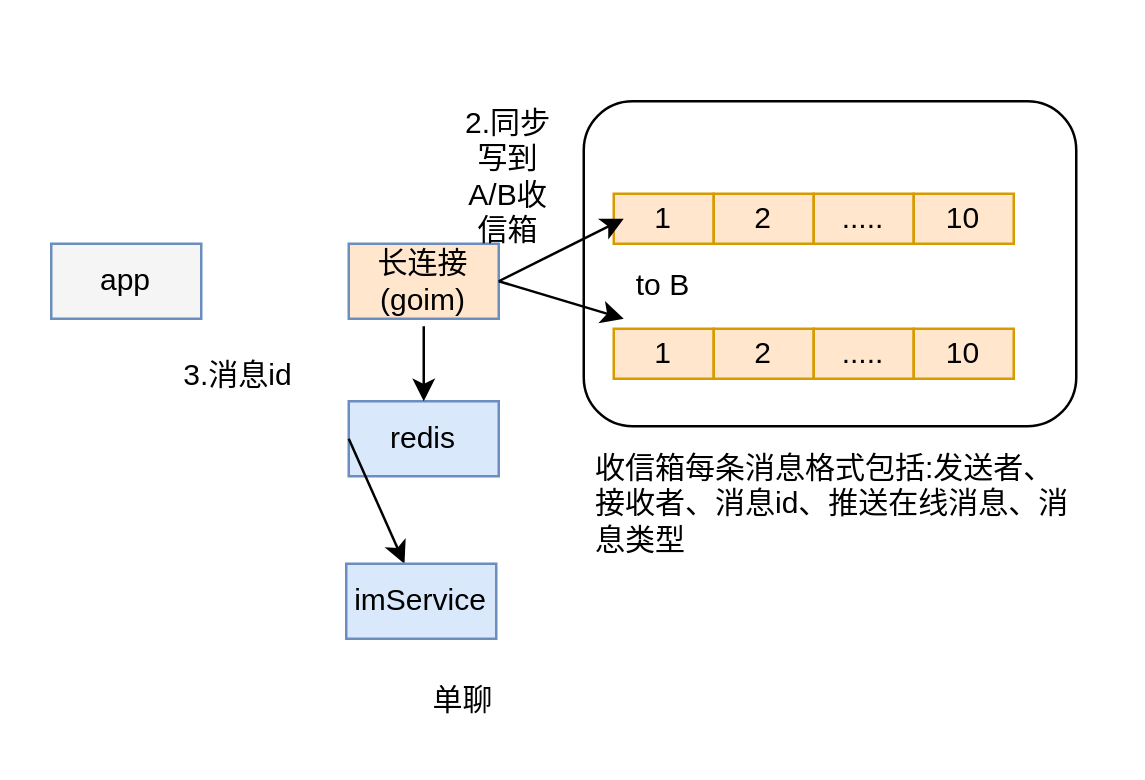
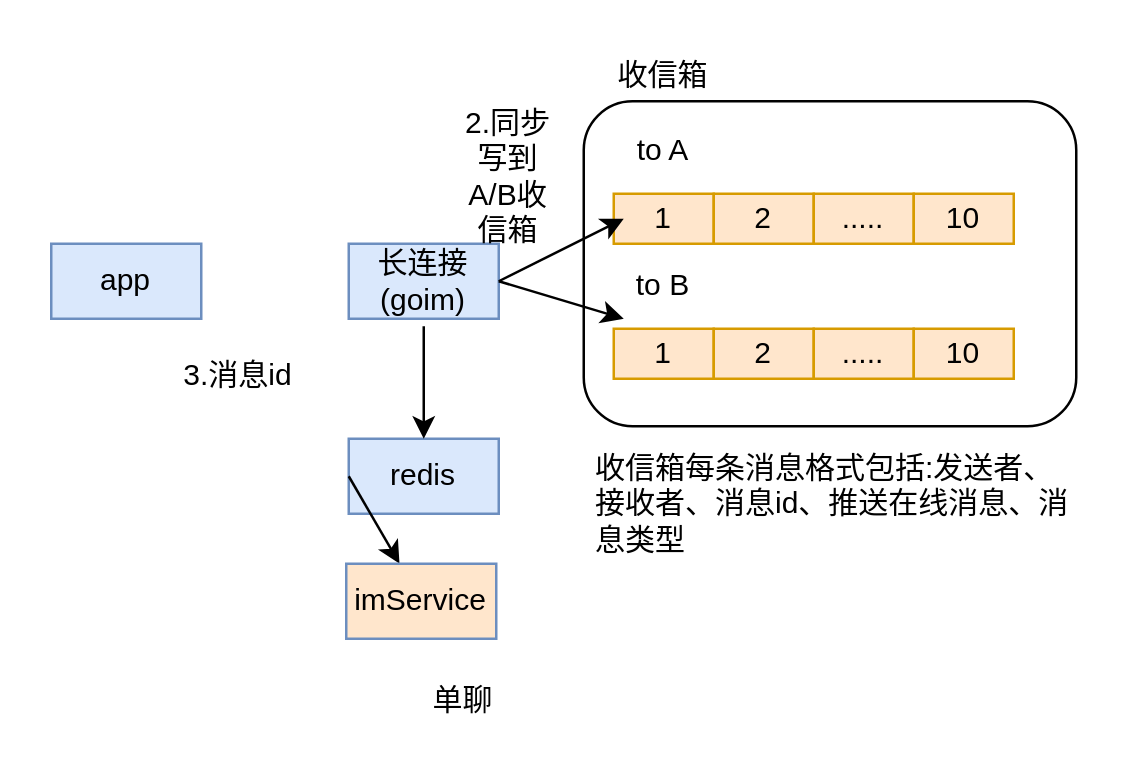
node "收信箱": added
node "to A": added
node "app": fillcolor #f5f5f5 -> #dae8fc
node "长连接(goim)": fillcolor #ffe6cc -> #dae8fc
node "redis": moved (424, 439) -> (424, 476)
node "imService": fillcolor #dae8fc -> #ffe6cc
